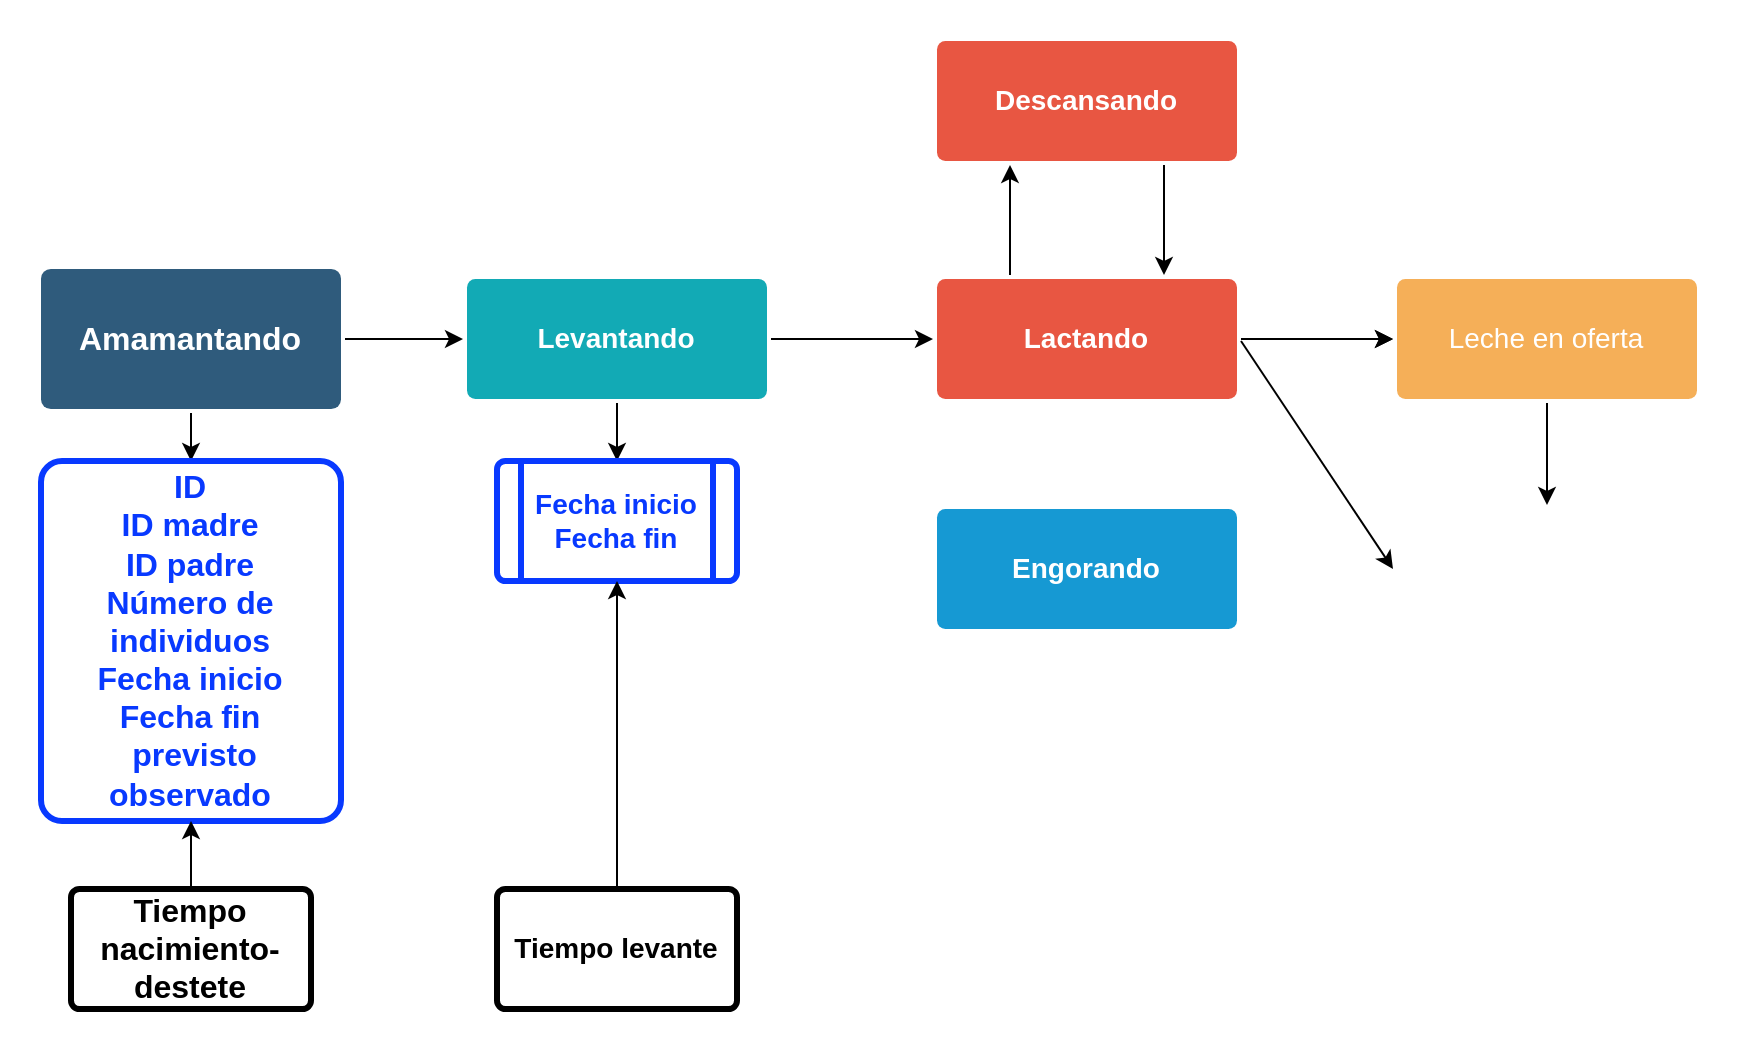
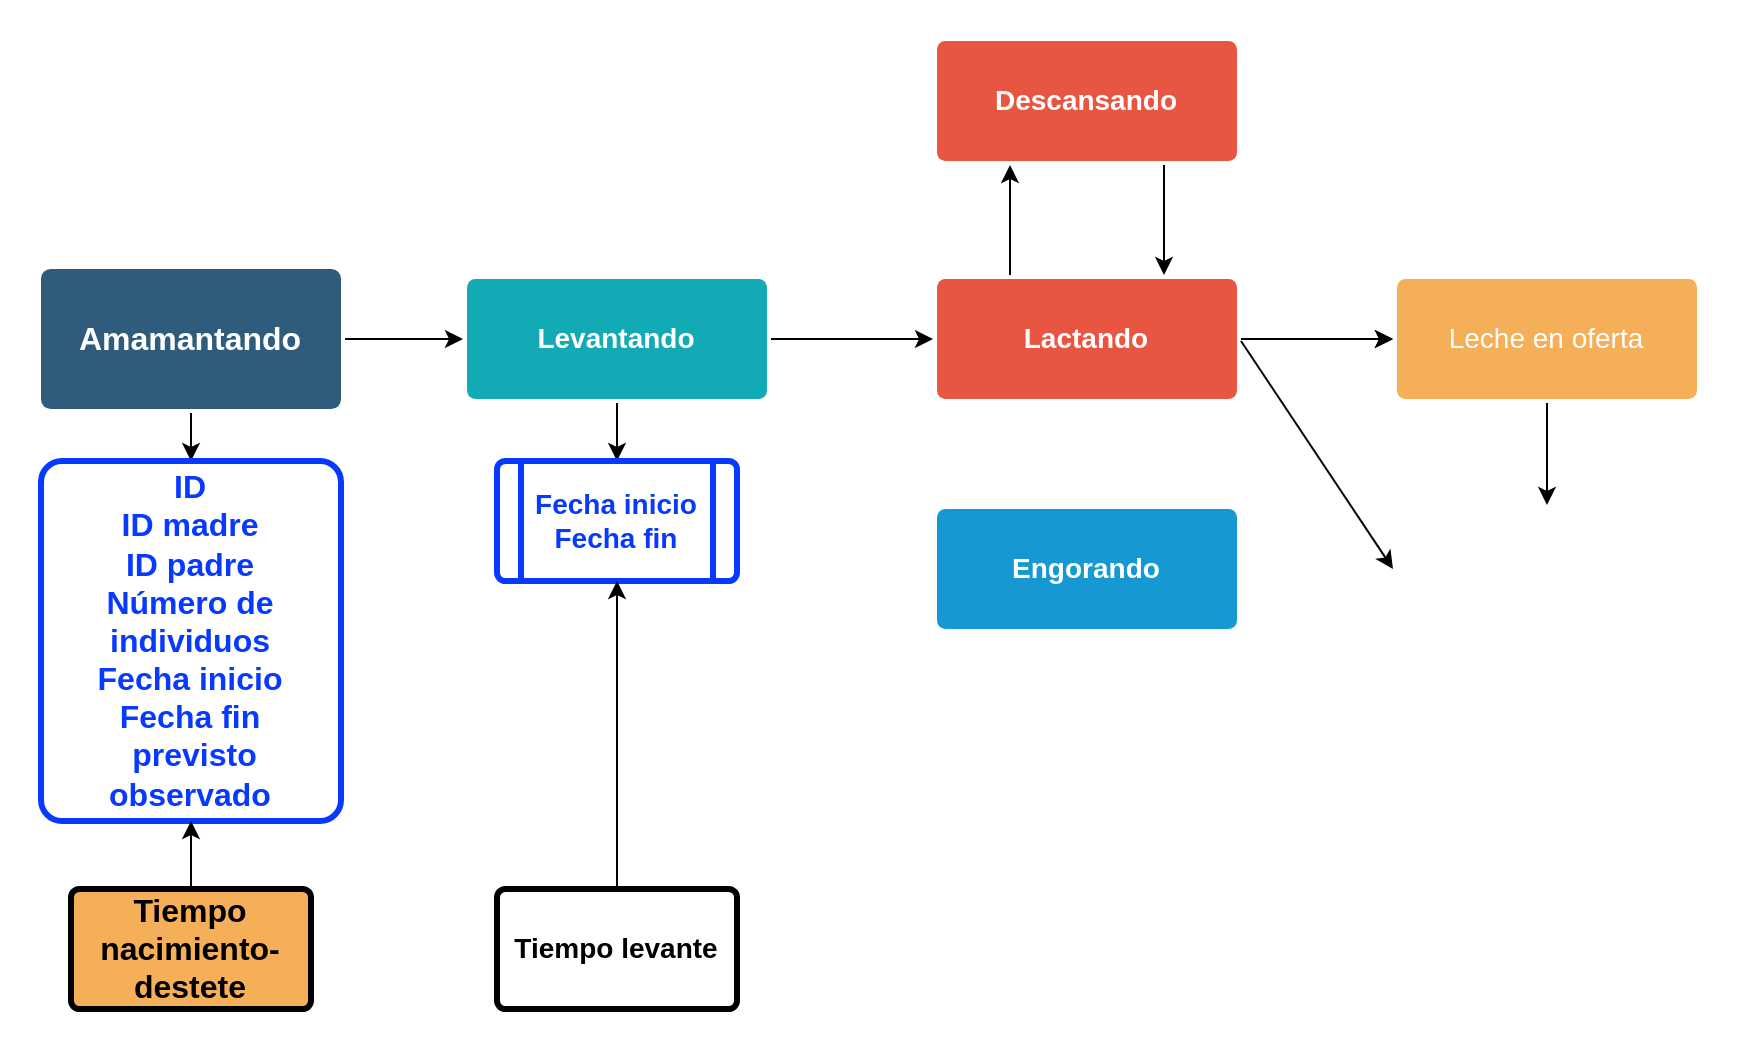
node "Tiempo nacimiento-destete": fillcolor #ffffff -> #f5af58
